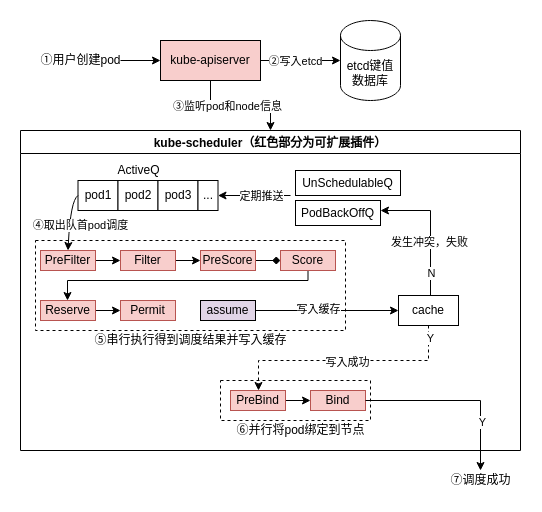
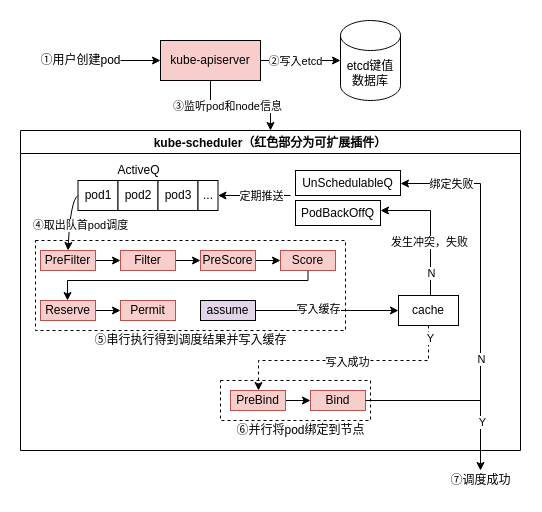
edge "Bind" -> "UnSchedulableQ": added, labels "N", "绑定失败"
edge "PreScore" -> "Score": arrowhead diamond -> classic
